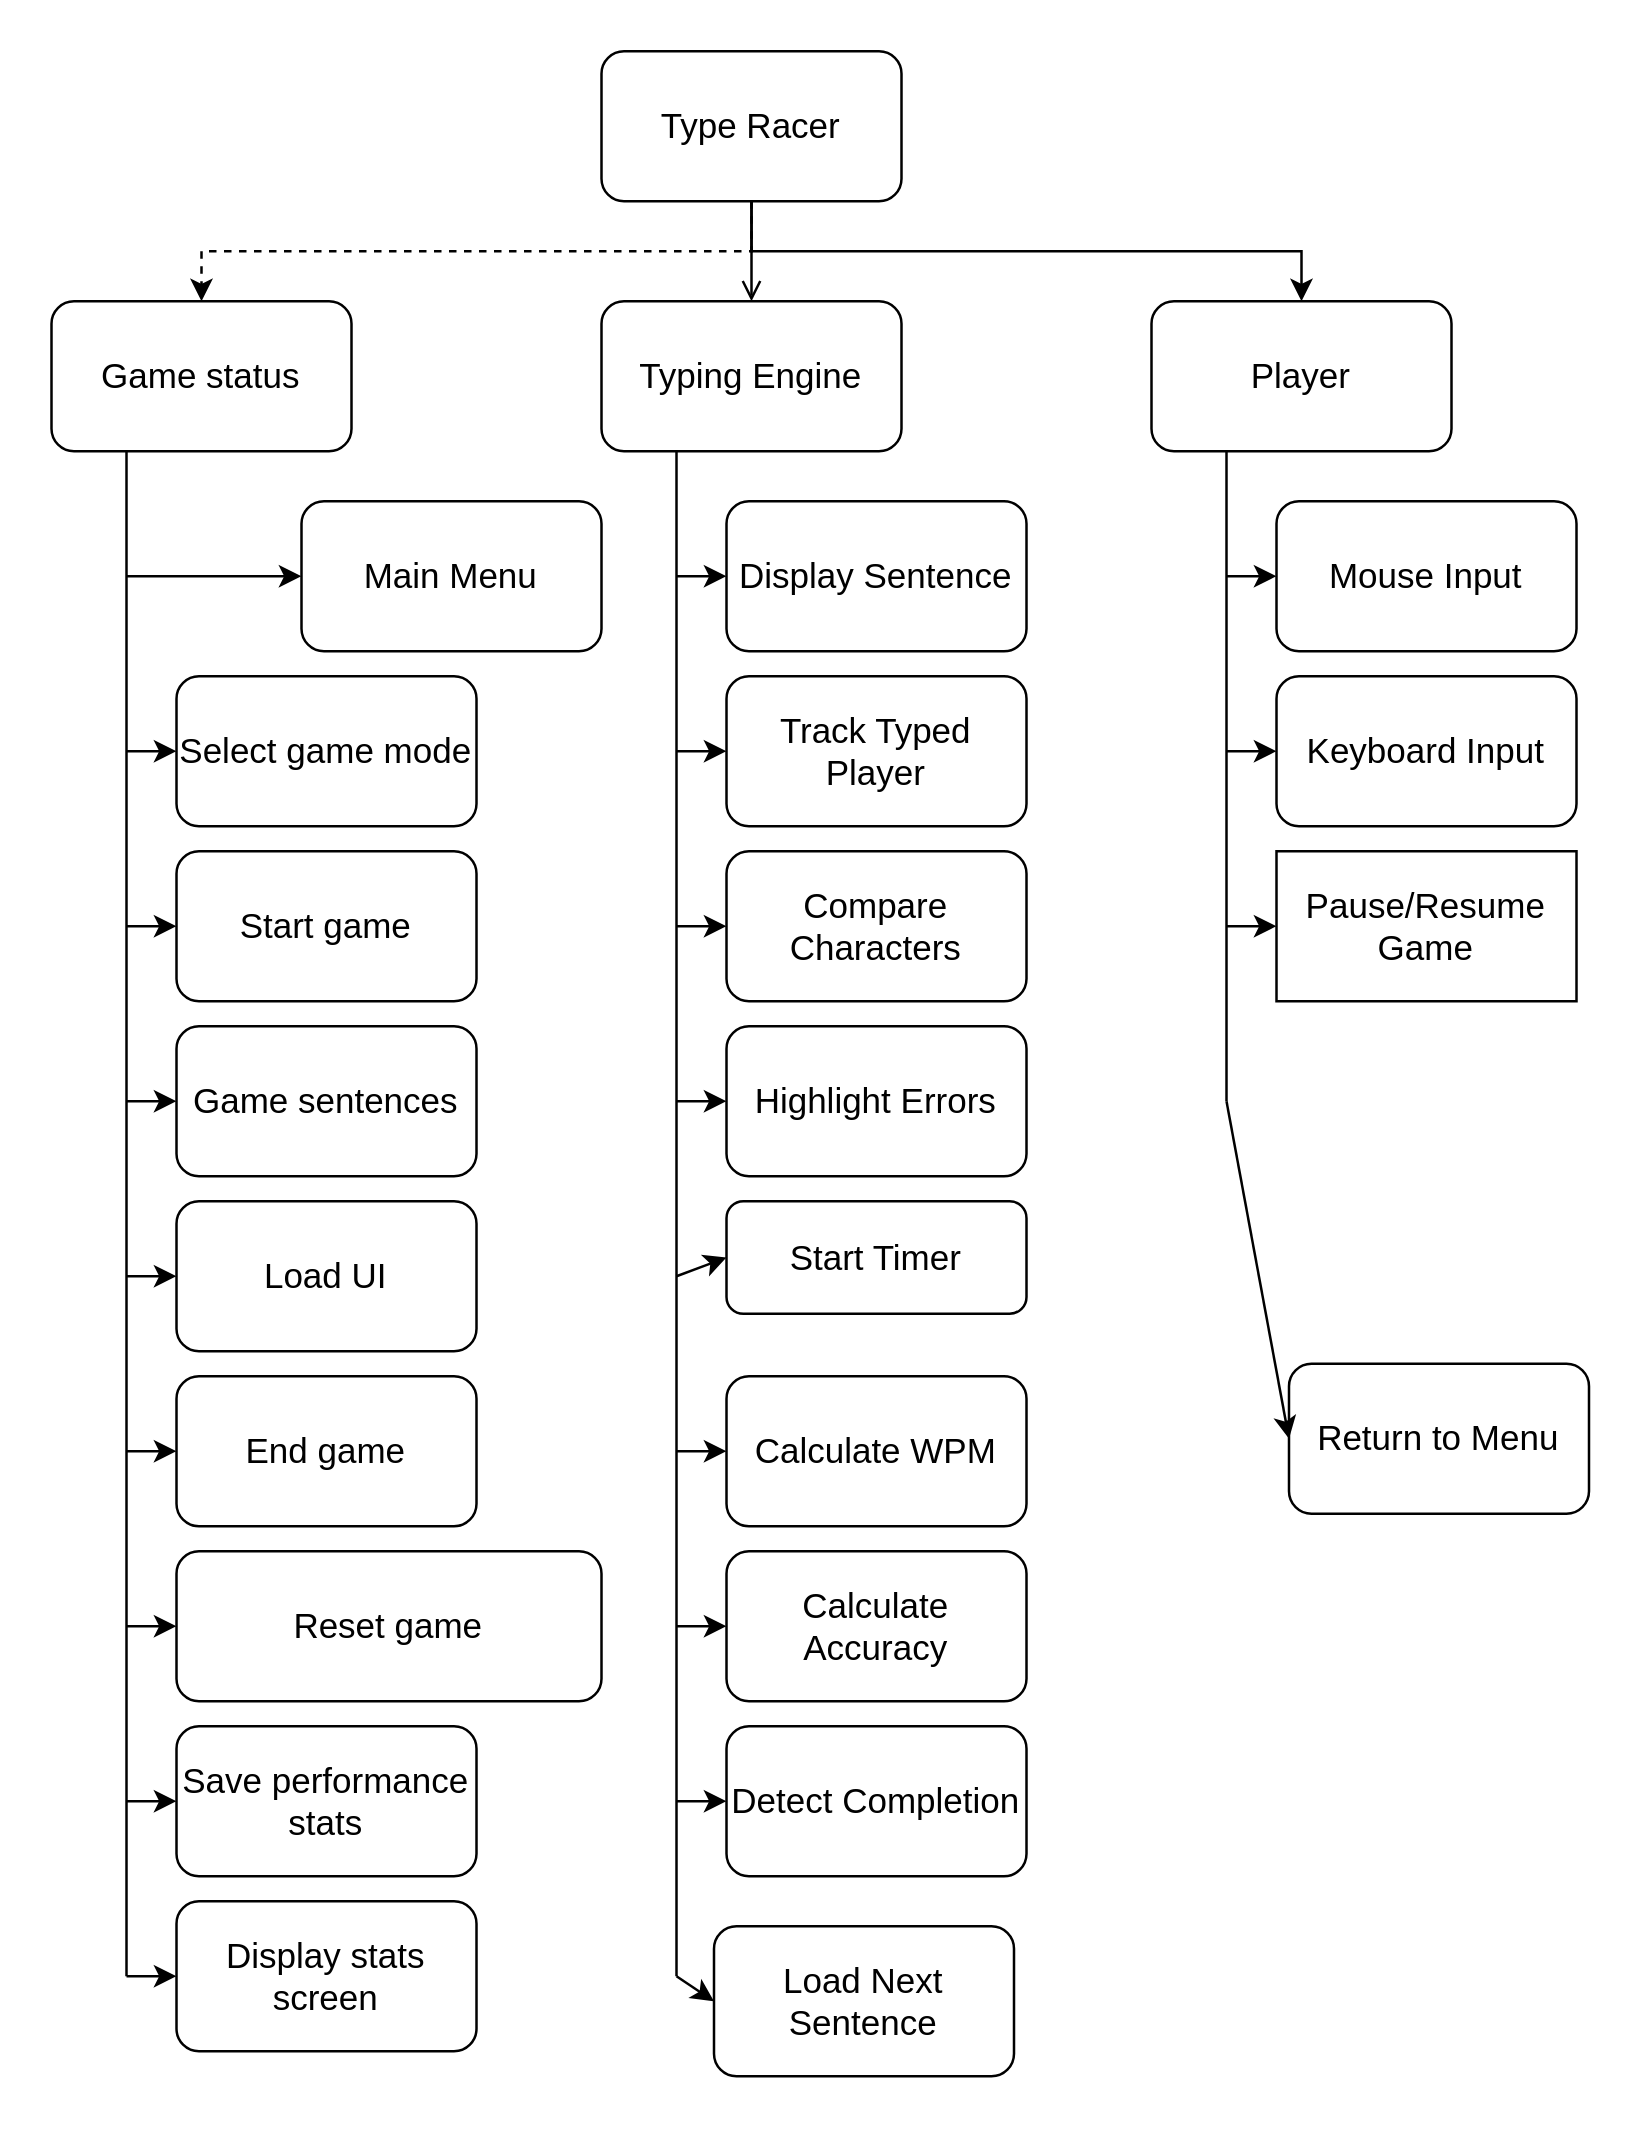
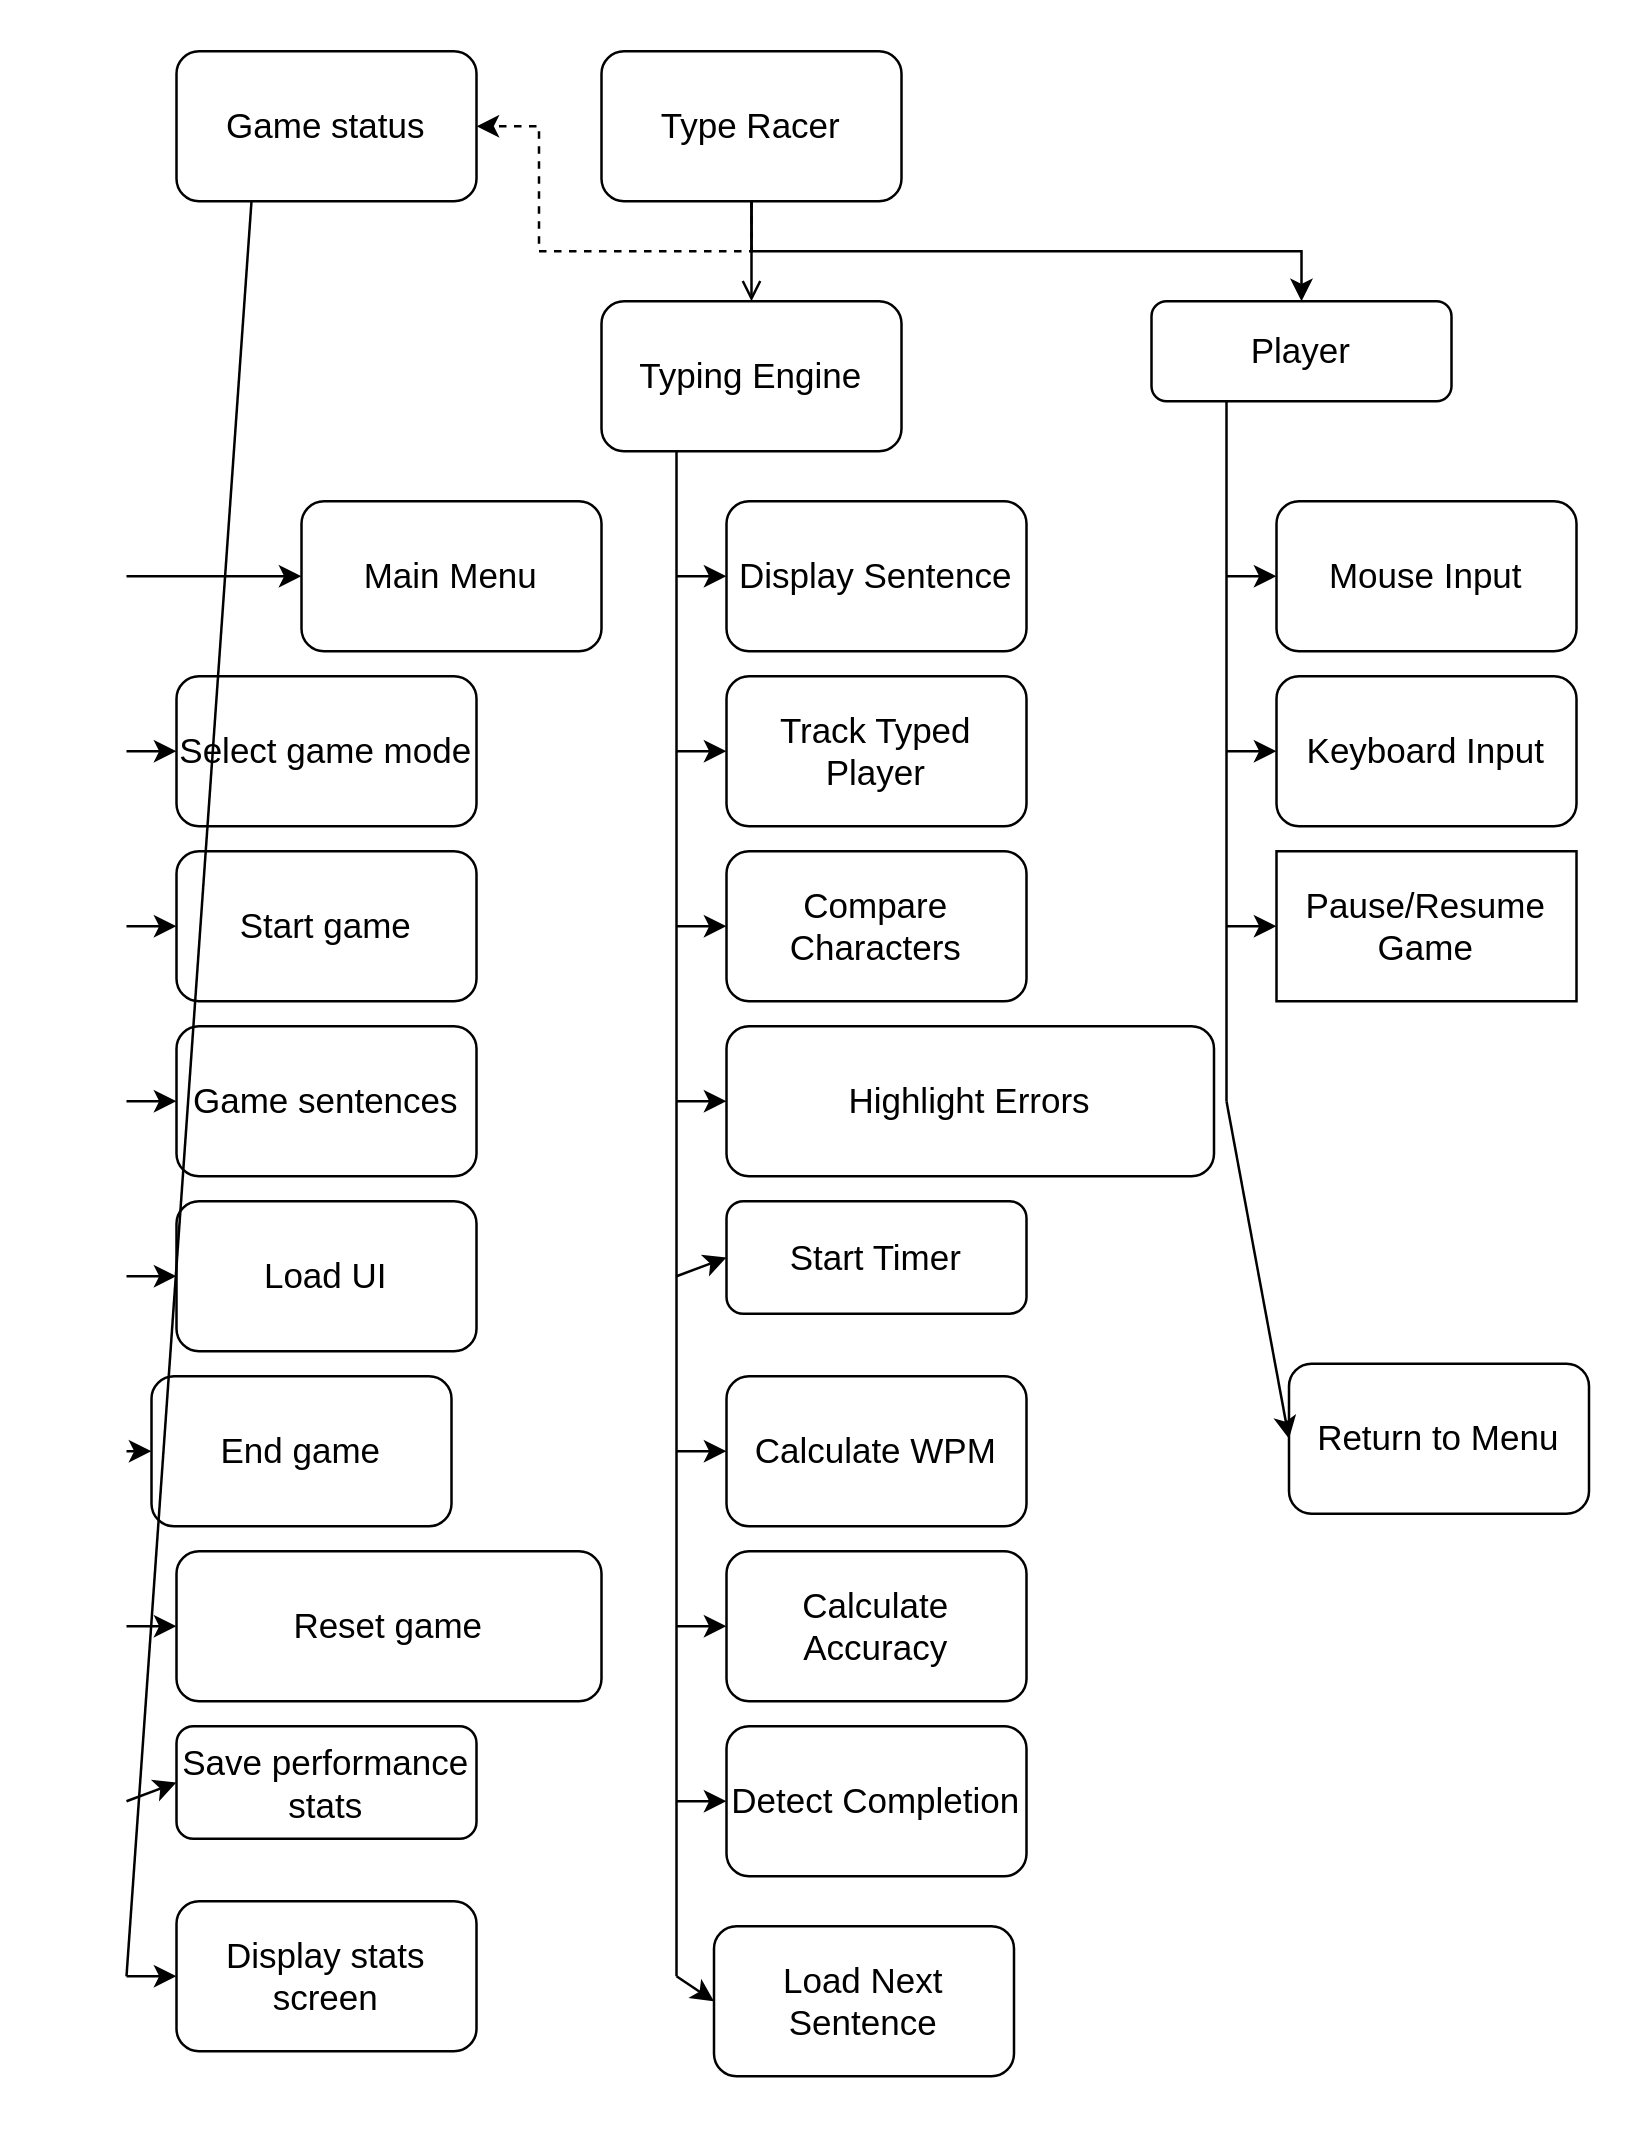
node "Game status": moved (201, 376) -> (326, 126)
node "Player": size 300x150 -> 300x100
node "Highlight Errors": size 300x150 -> 488x150
node "End game": moved (326, 1451) -> (301, 1451)
node "Save performance stats": size 300x150 -> 300x113
